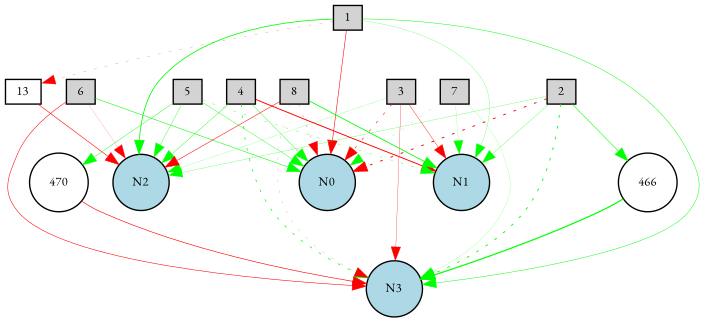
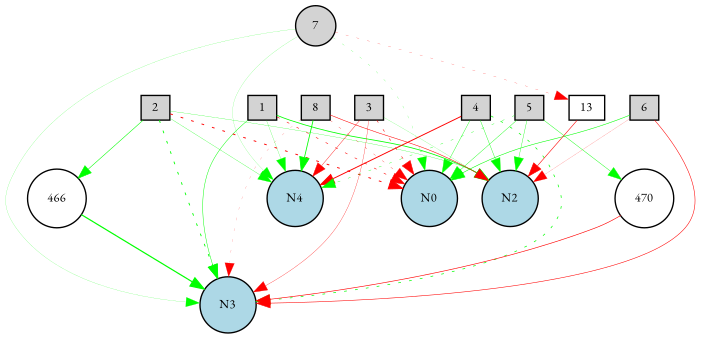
edge "1" -> "13": now "7" -> "13"
edge "1" -> "N0": style solid -> dotted
node "7": shape box -> circle
node "N1": label "N1" -> "N4"
